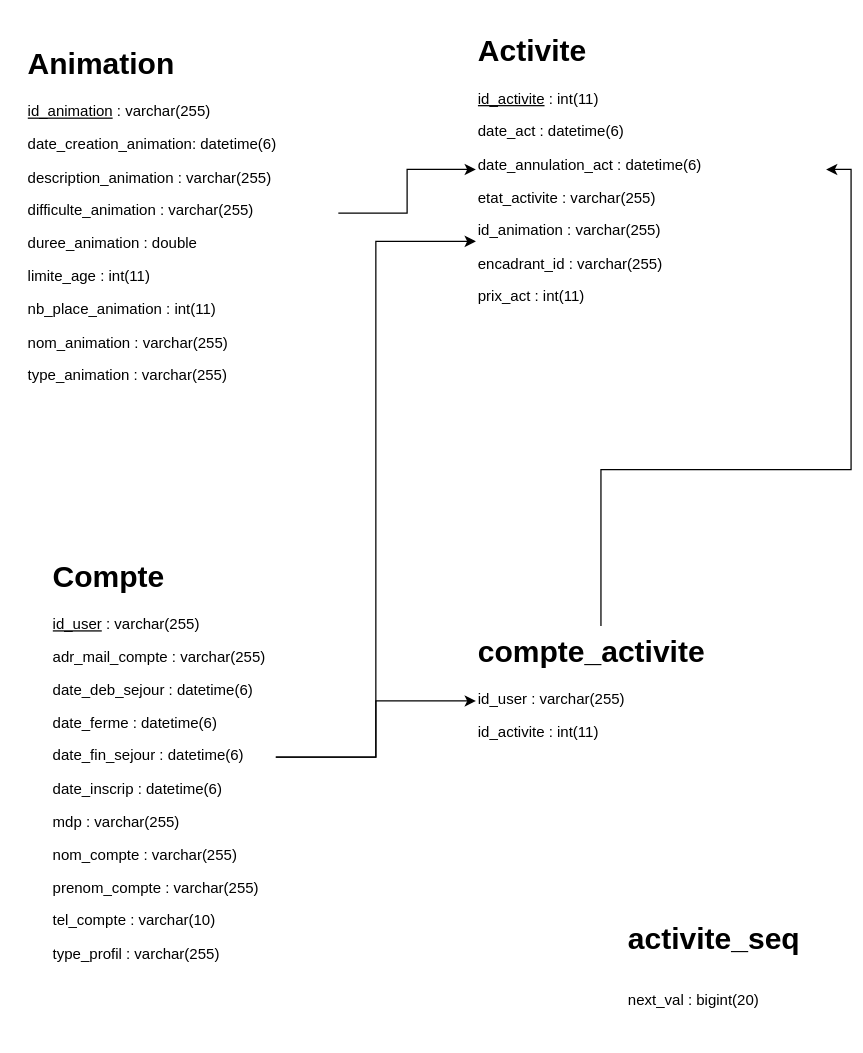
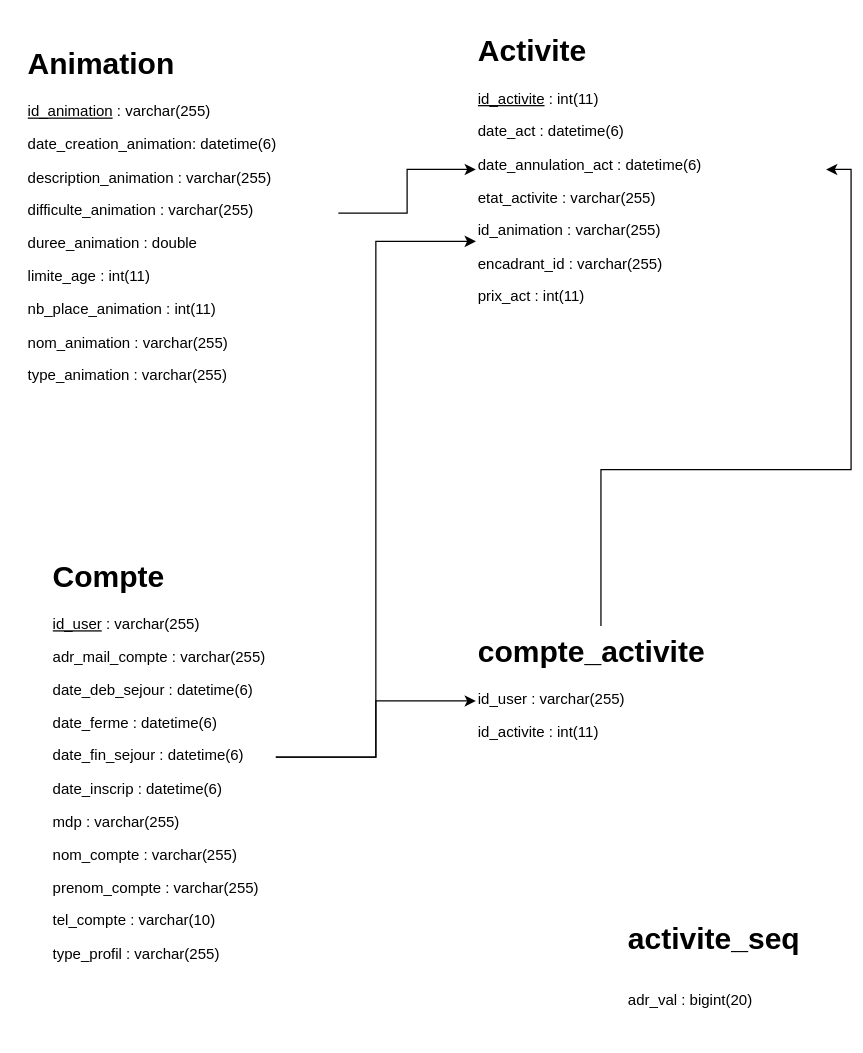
node "activite_seqnext_val : bigint(20)": label "activite_seqnext_val : bigint(20)" -> "activite_seqadr_val : bigint(20)"
